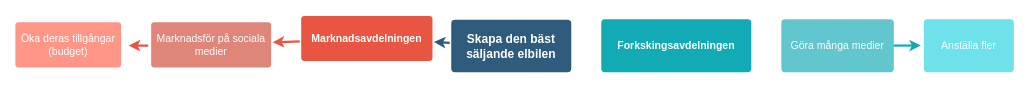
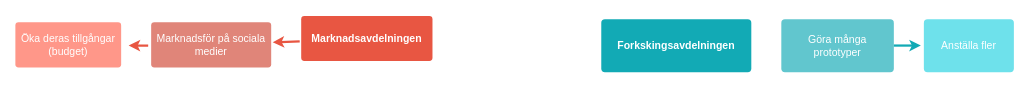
edge "Skapa den bäst säljande elbilen" -> "Marknadsavdelningen": removed
node "Göra många medier": label "Göra många medier" -> "Göra många prototyper"
node "Skapa den bäst säljande elbilen": removed
